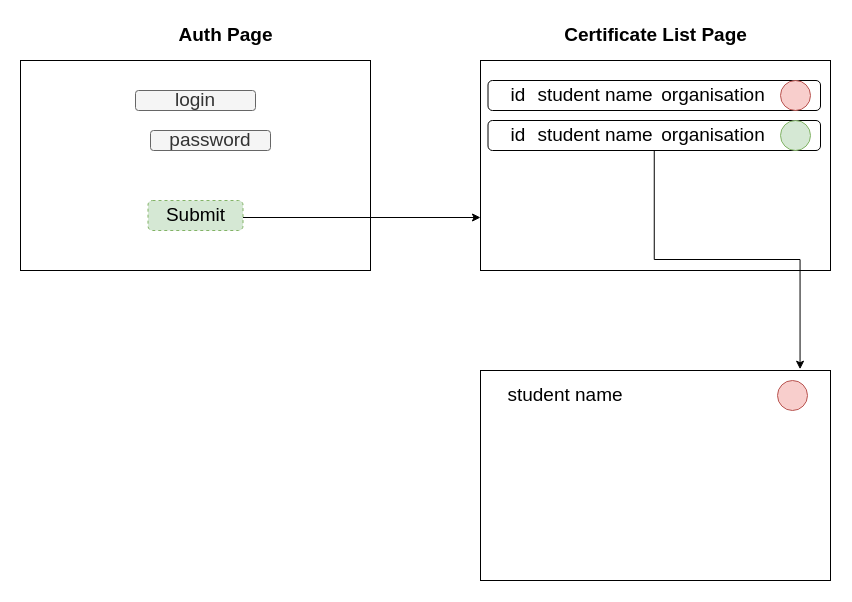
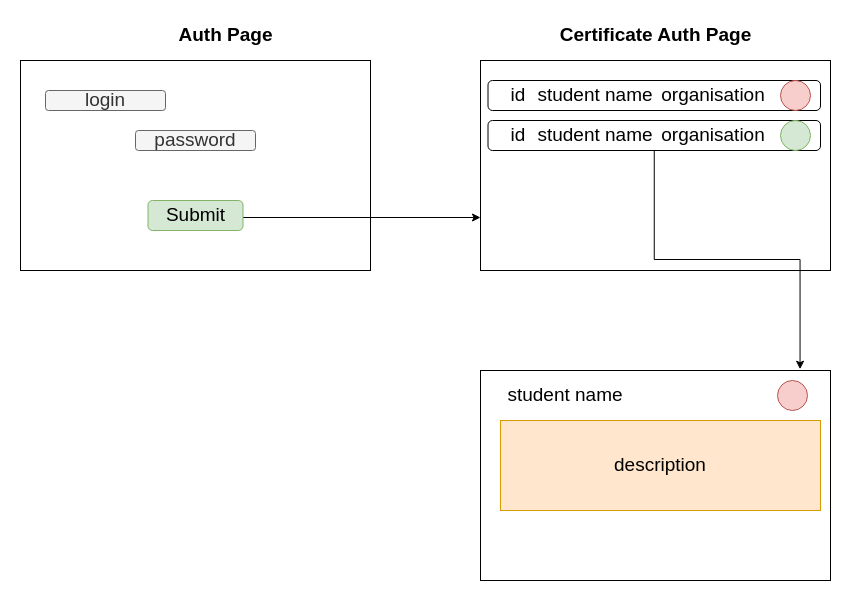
node "Certificate List Page": label "Certificate List Page" -> "Certificate Auth Page"
node "login": moved (196, 101) -> (106, 101)
node "password": moved (211, 141) -> (196, 141)
node "Submit": style dashed -> solid
node "description": added
